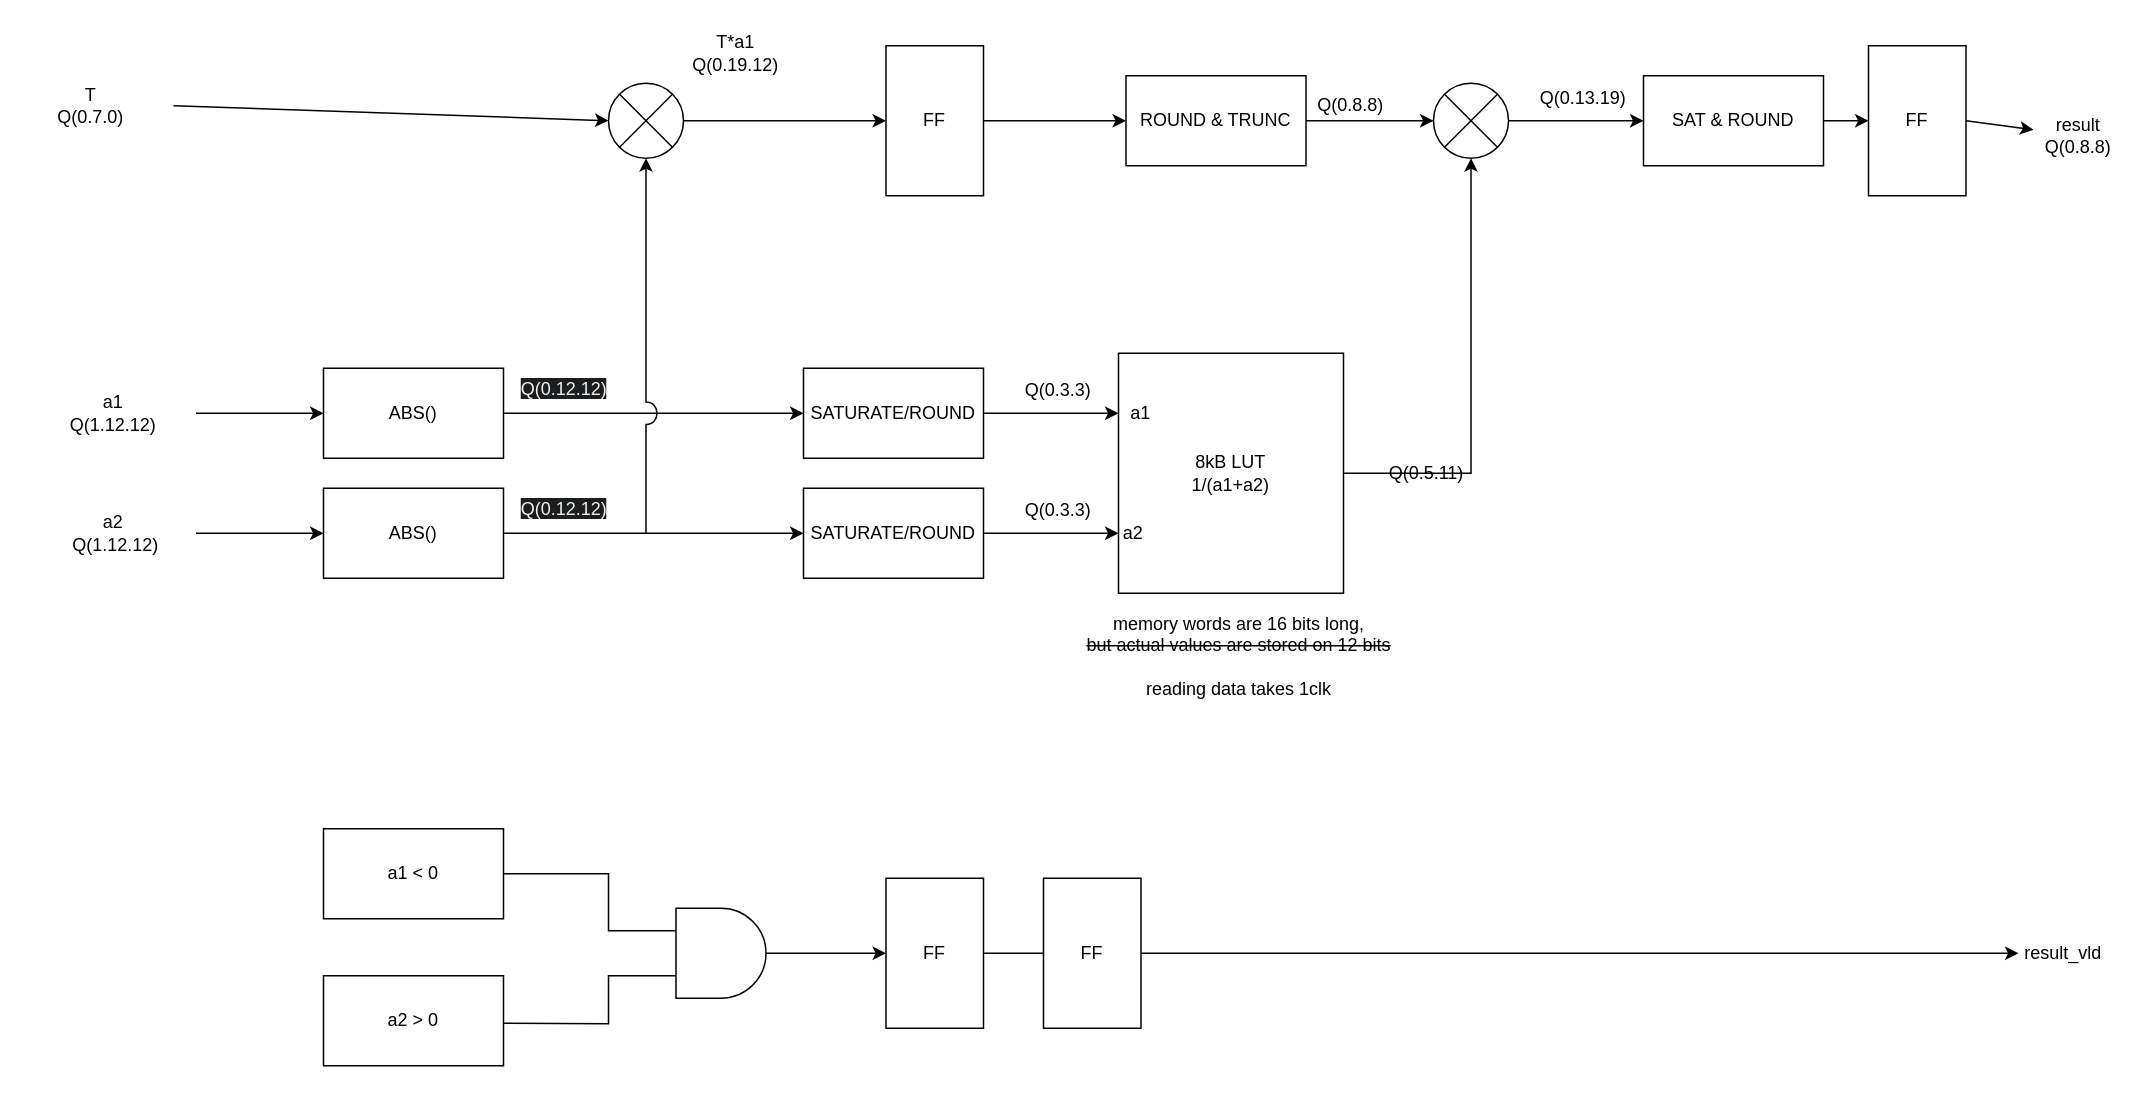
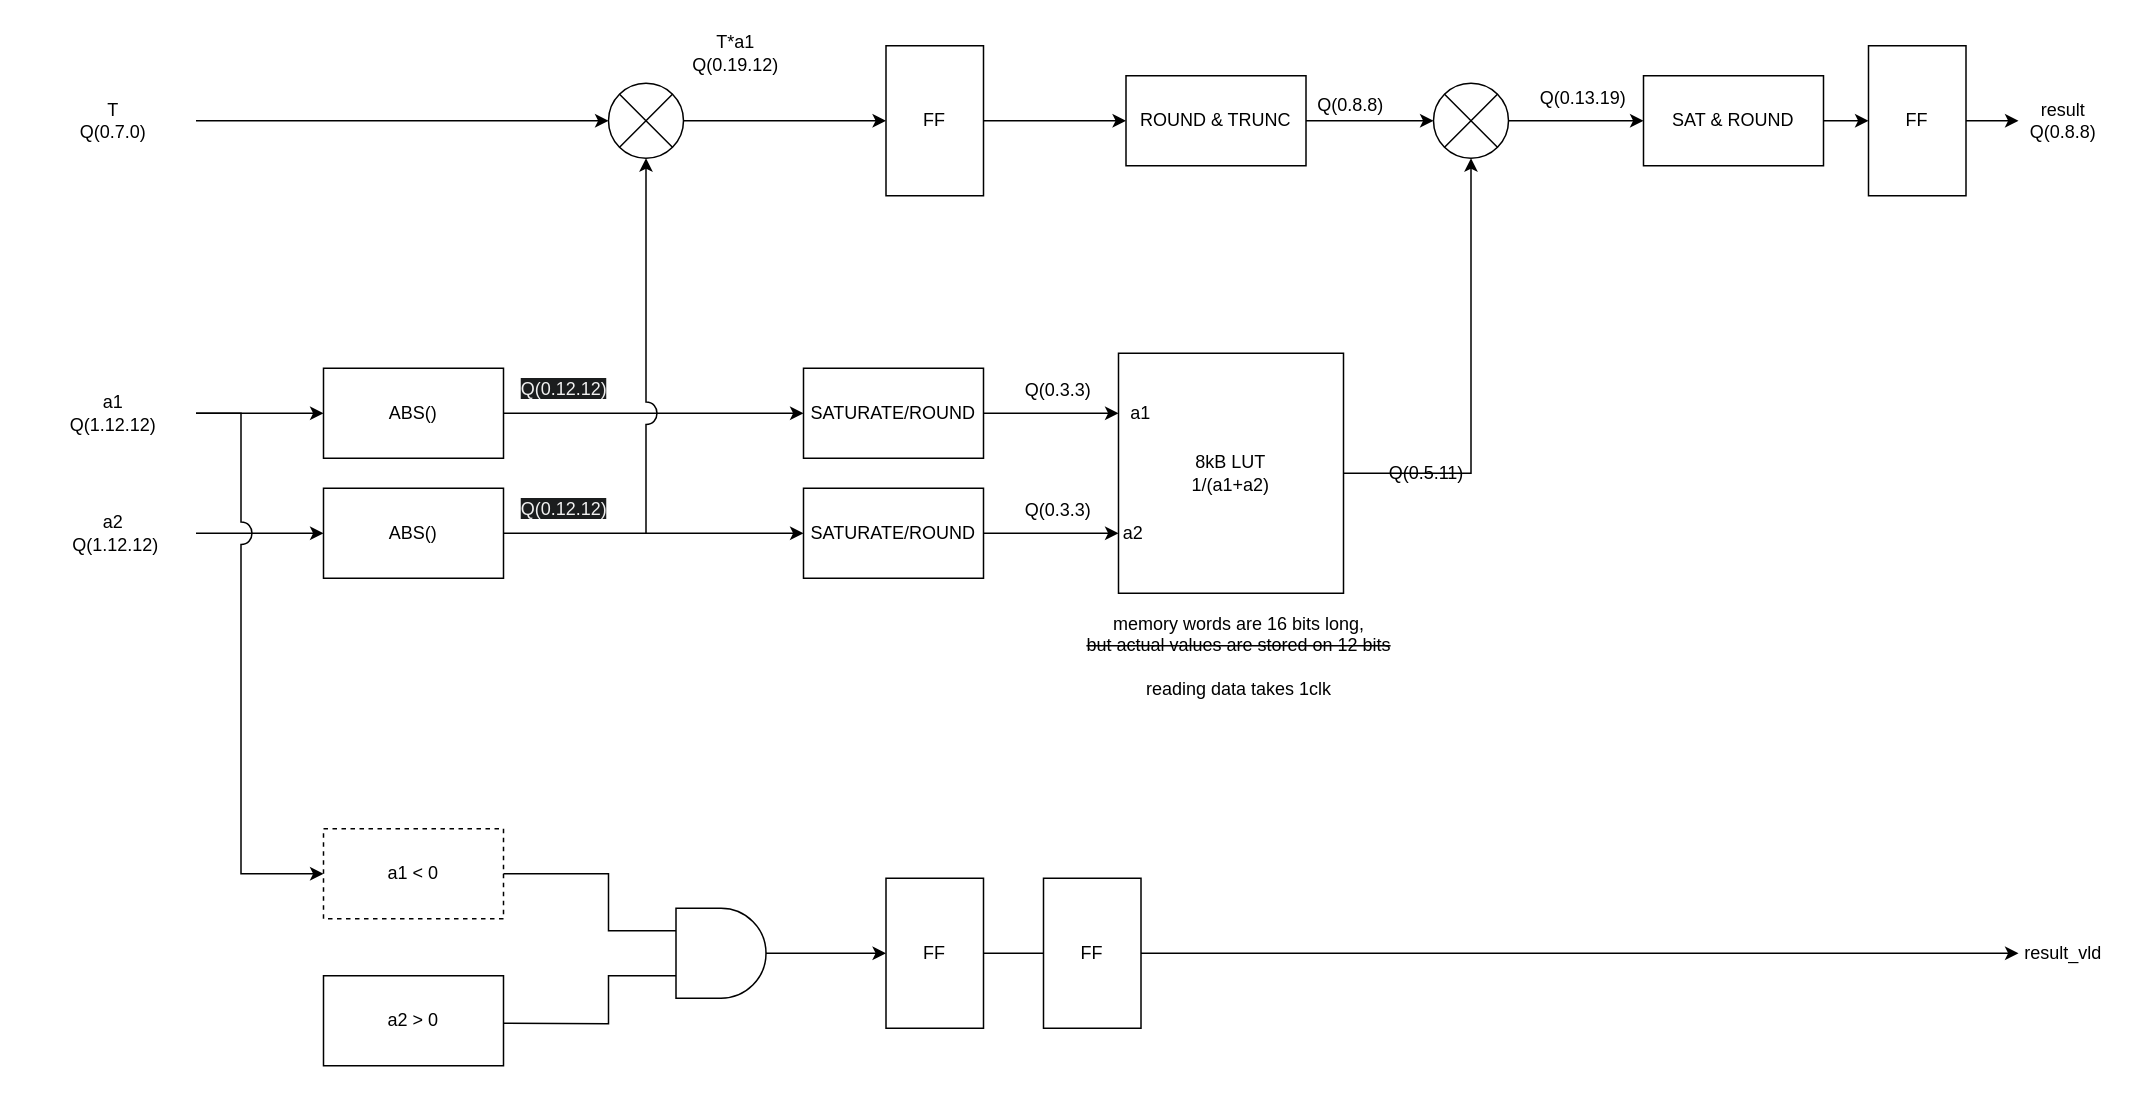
node "T Q(0.7.0)": moved (91, 106) -> (113, 121)
node "result Q(0.8.8)": moved (2078, 136) -> (2063, 121)
edge "a1 Q(1.12.12)" -> "a1 < 0": added
node "a1 < 0": style solid -> dashed
